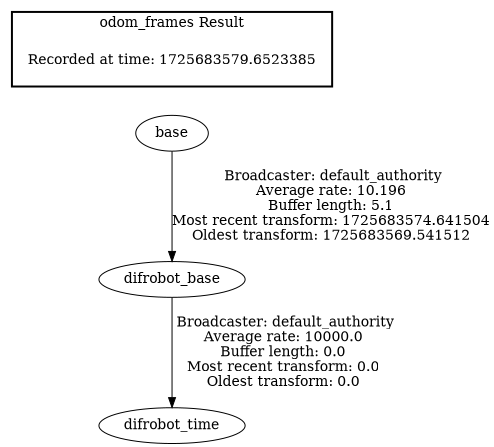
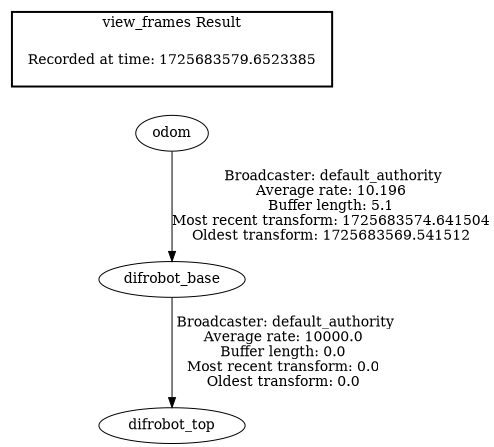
cluster "odom_frames Result": label "odom_frames Result" -> "view_frames Result"
node "base": label "base" -> "odom"
node "difrobot_time": label "difrobot_time" -> "difrobot_top"
